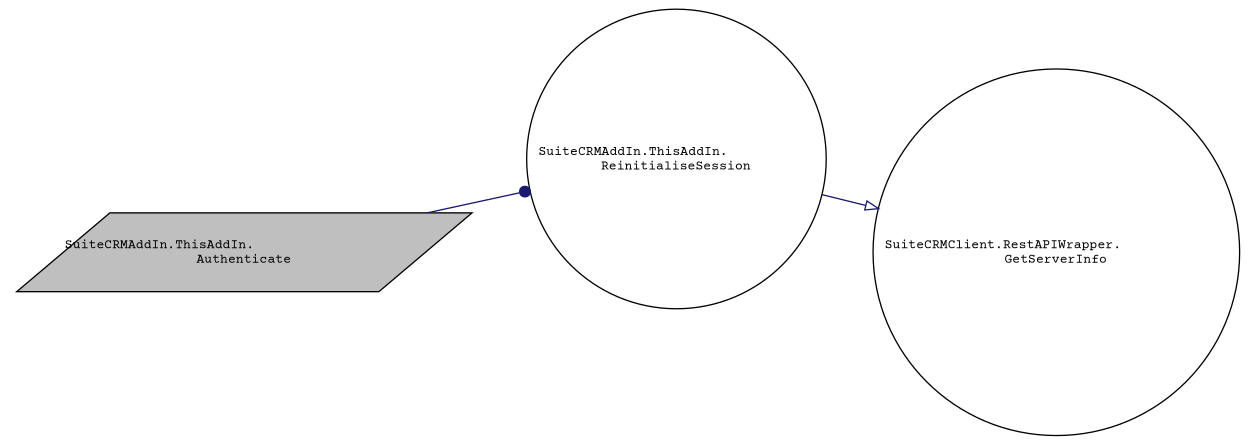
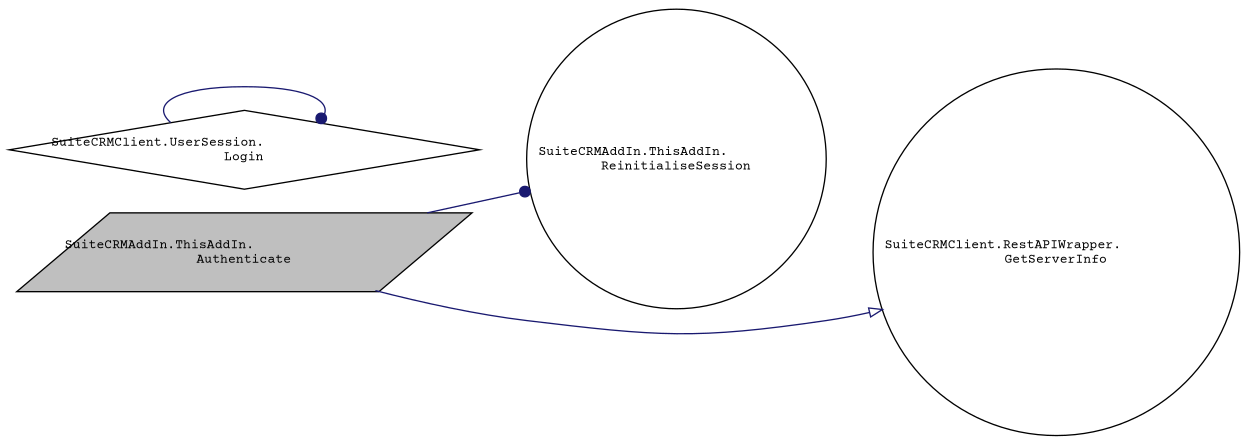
node "SuiteCRMClient.UserSession. Login": added
edge "SuiteCRMAddIn.ThisAddIn. ReinitialiseSession" -> "SuiteCRMClient.RestAPIWrapper. GetServerInfo": now "SuiteCRMAddIn.ThisAddIn. Authenticate" -> "SuiteCRMClient.RestAPIWrapper. GetServerInfo"
